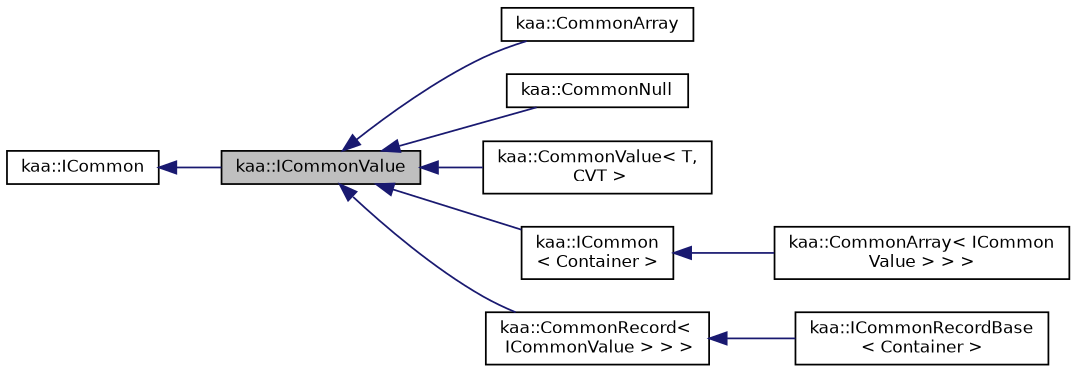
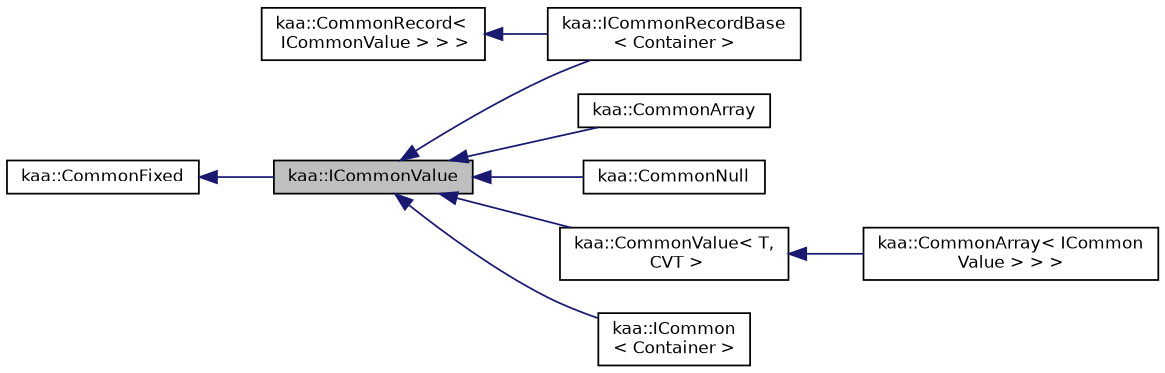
node "kaa::ICommon": label "kaa::ICommon" -> "kaa::CommonFixed"
edge "kaa::CommonArray< ICommon Value > > >" -> "kaa::ICommon < Container >": now "kaa::CommonArray< ICommon Value > > >" -> "kaa::CommonValue< T, CVT >"
edge "kaa::CommonRecord< ICommonValue > > >" -> "kaa::ICommonValue": now "kaa::ICommonRecordBase < Container >" -> "kaa::ICommonValue"
